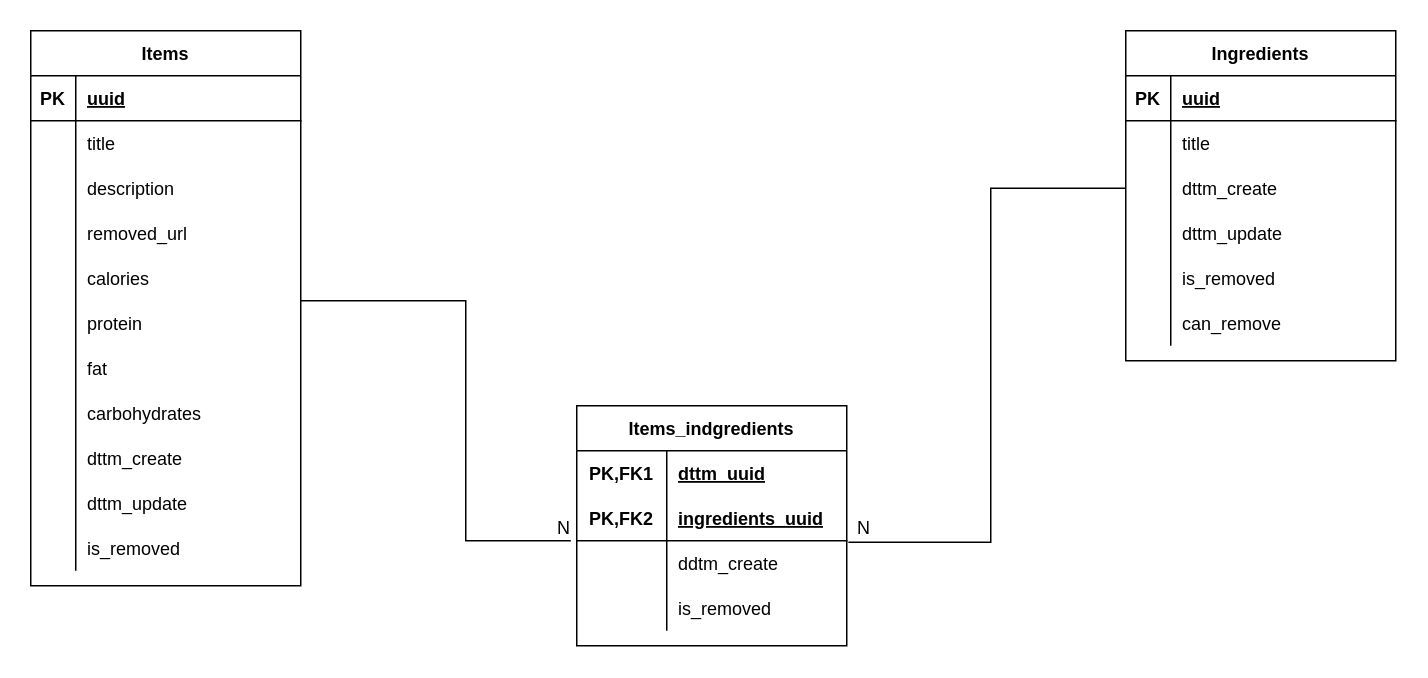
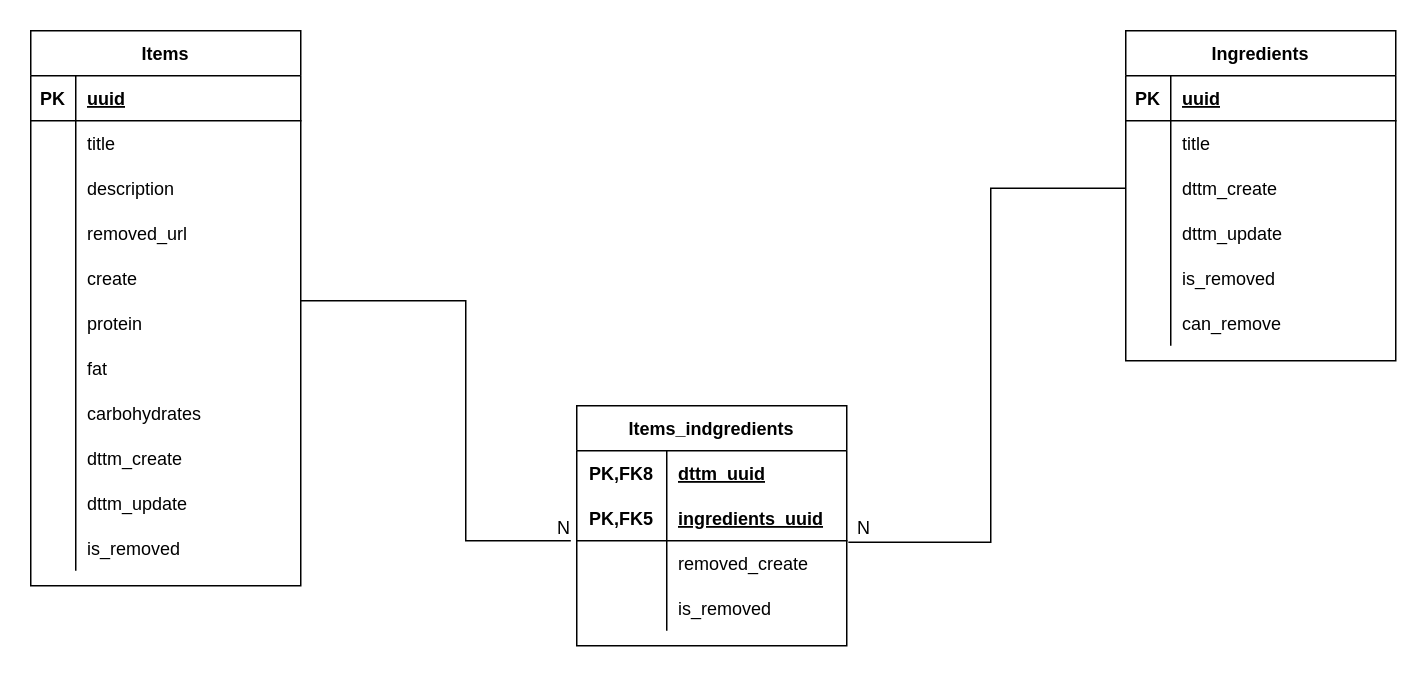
node "calories": label "calories" -> "create"
node "PK,FK1": label "PK,FK1" -> "PK,FK8"
node "PK,FK2": label "PK,FK2" -> "PK,FK5"
node "ddtm_create": label "ddtm_create" -> "removed_create"
